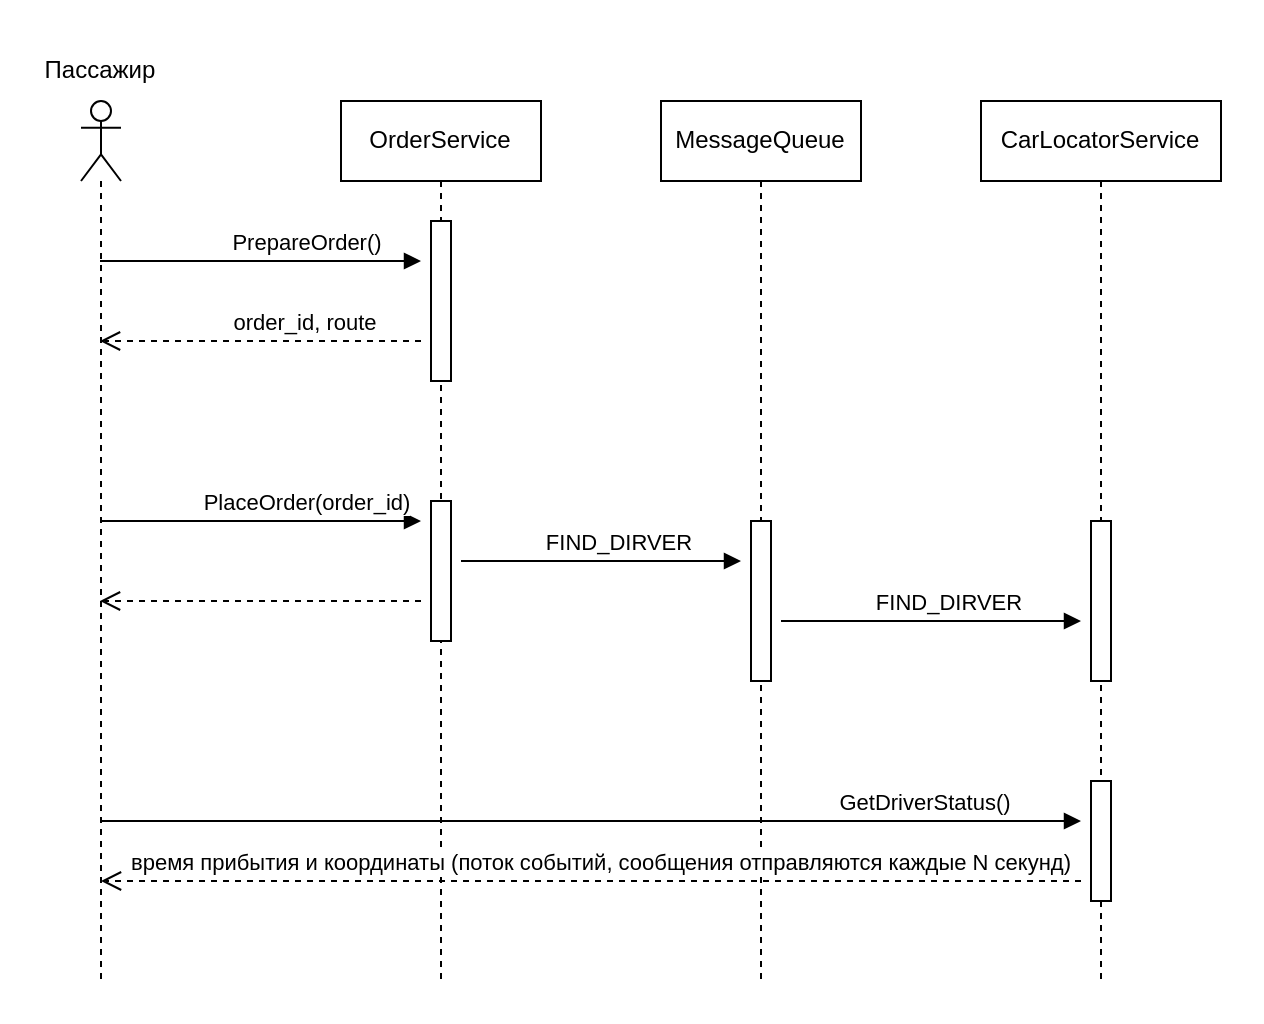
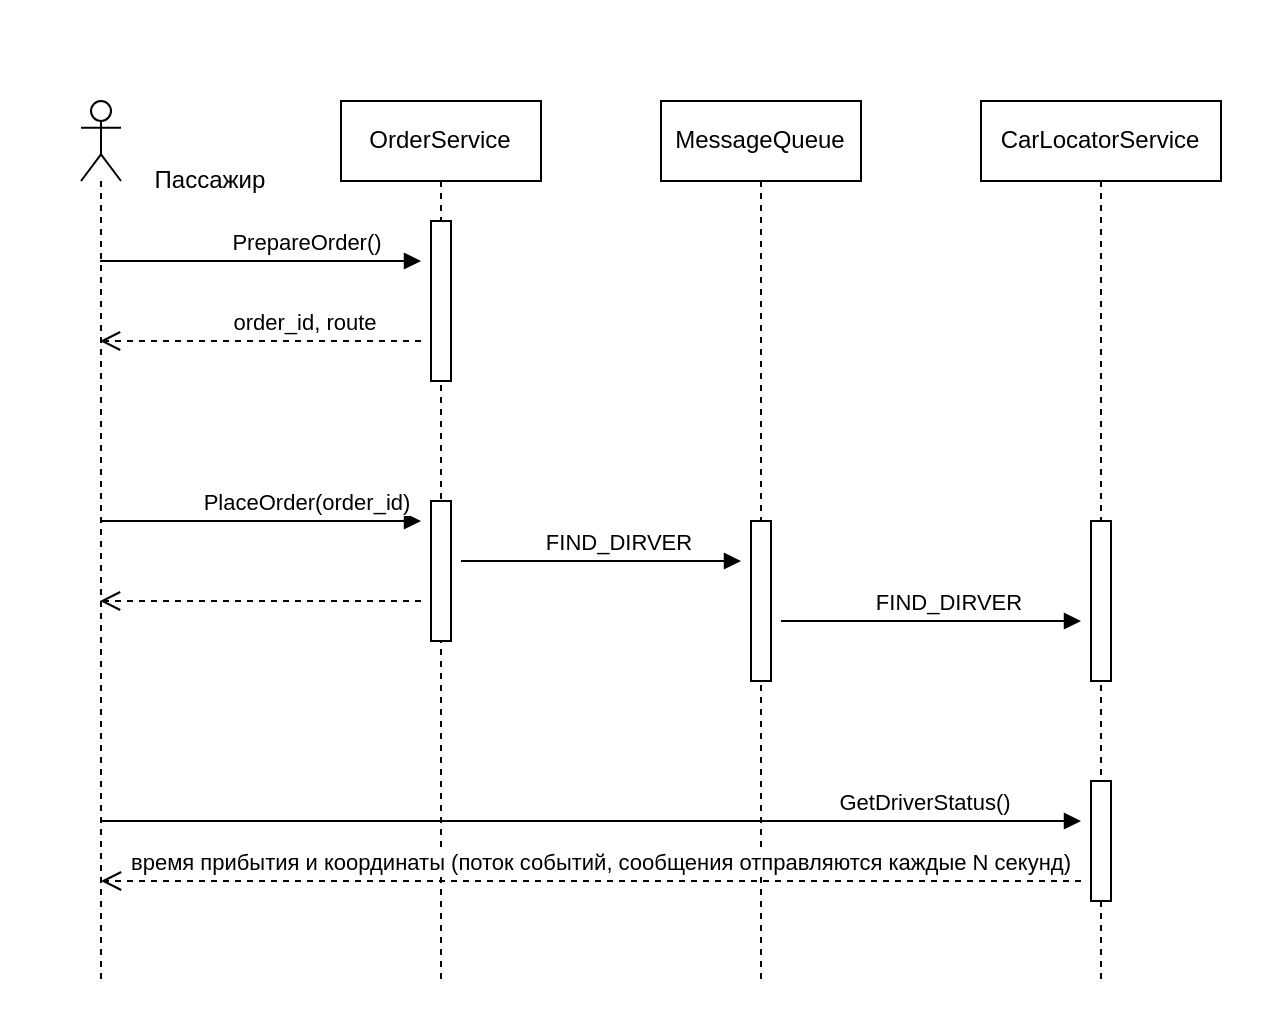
node "Пассажир": moved (101, 71) -> (211, 181)
